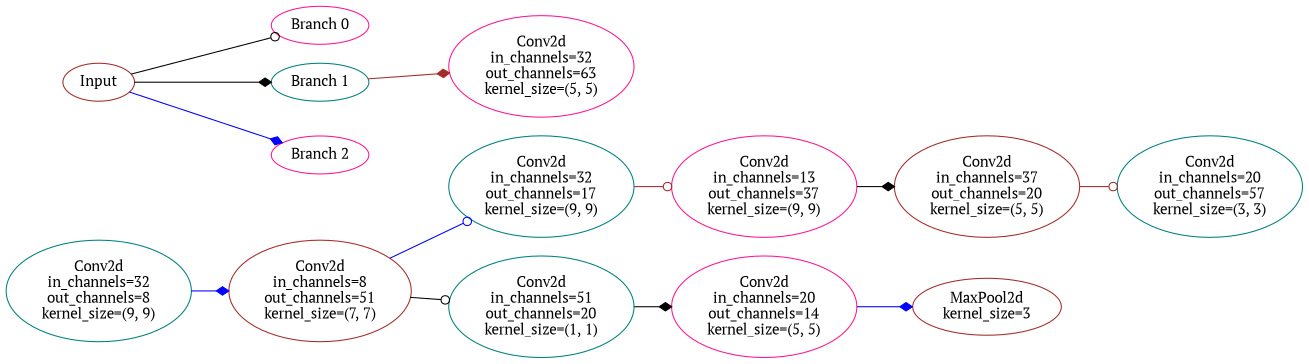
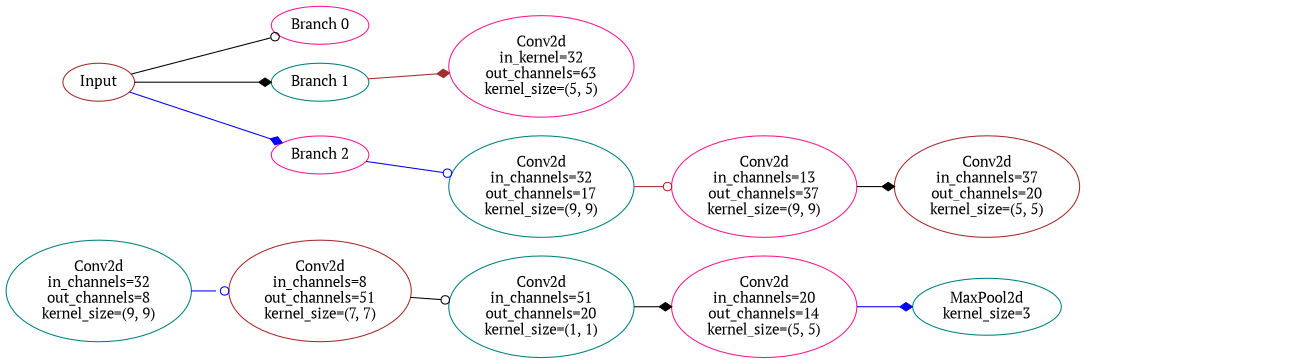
node "Conv2d in_channels=32 out_channels=63 kernel_size=(5, 5)": label "Conv2d in_channels=32 out_channels=63 kernel_size=(5, 5)" -> "Conv2d in_kernel=32 out_channels=63 kernel_size=(5, 5)"
node "Conv2d in_channels=20 out_channels=57 kernel_size=(3, 3)": removed
edge "Conv2d in_channels=8 out_channels=51 kernel_size=(7, 7)" -> "Conv2d in_channels=32 out_channels=17 kernel_size=(9, 9)": now "Branch 2" -> "Conv2d in_channels=32 out_channels=17 kernel_size=(9, 9)"
edge "Conv2d in_channels=32 out_channels=8 kernel_size=(9, 9)" -> "Conv2d in_channels=8 out_channels=51 kernel_size=(7, 7)": arrowhead diamond -> odot
node "MaxPool2d kernel_size=3": color brown -> teal
